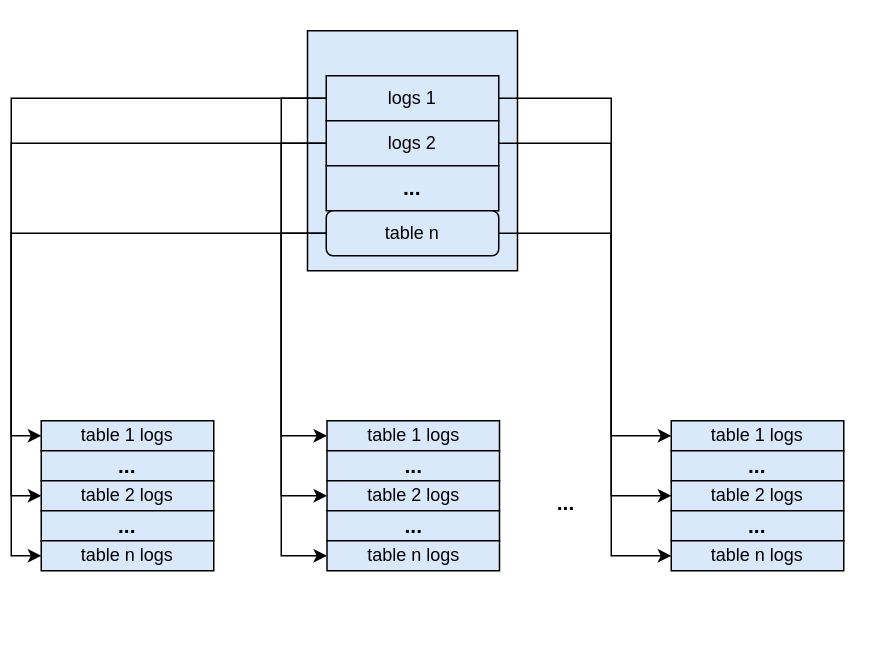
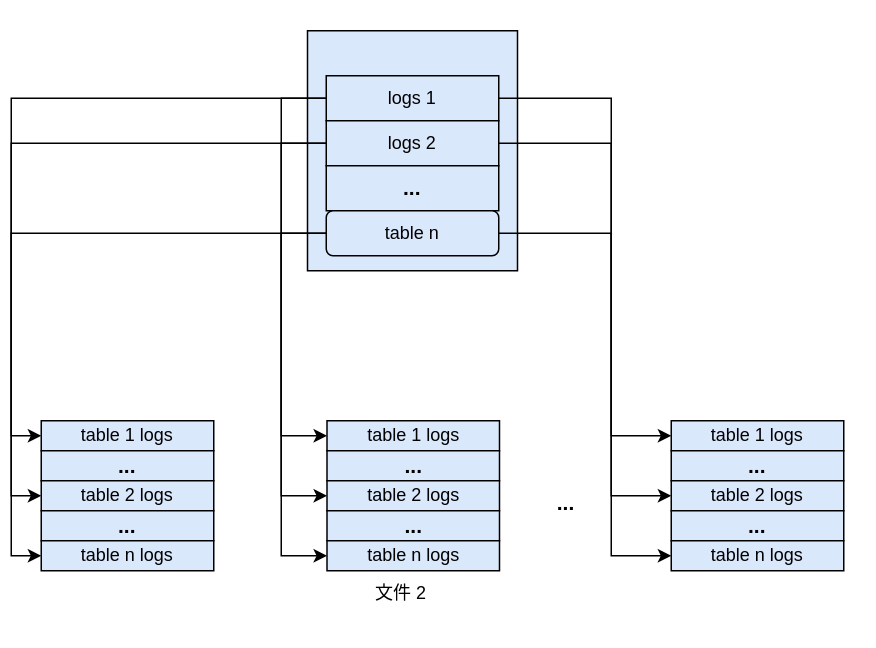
node "文件 2": added
